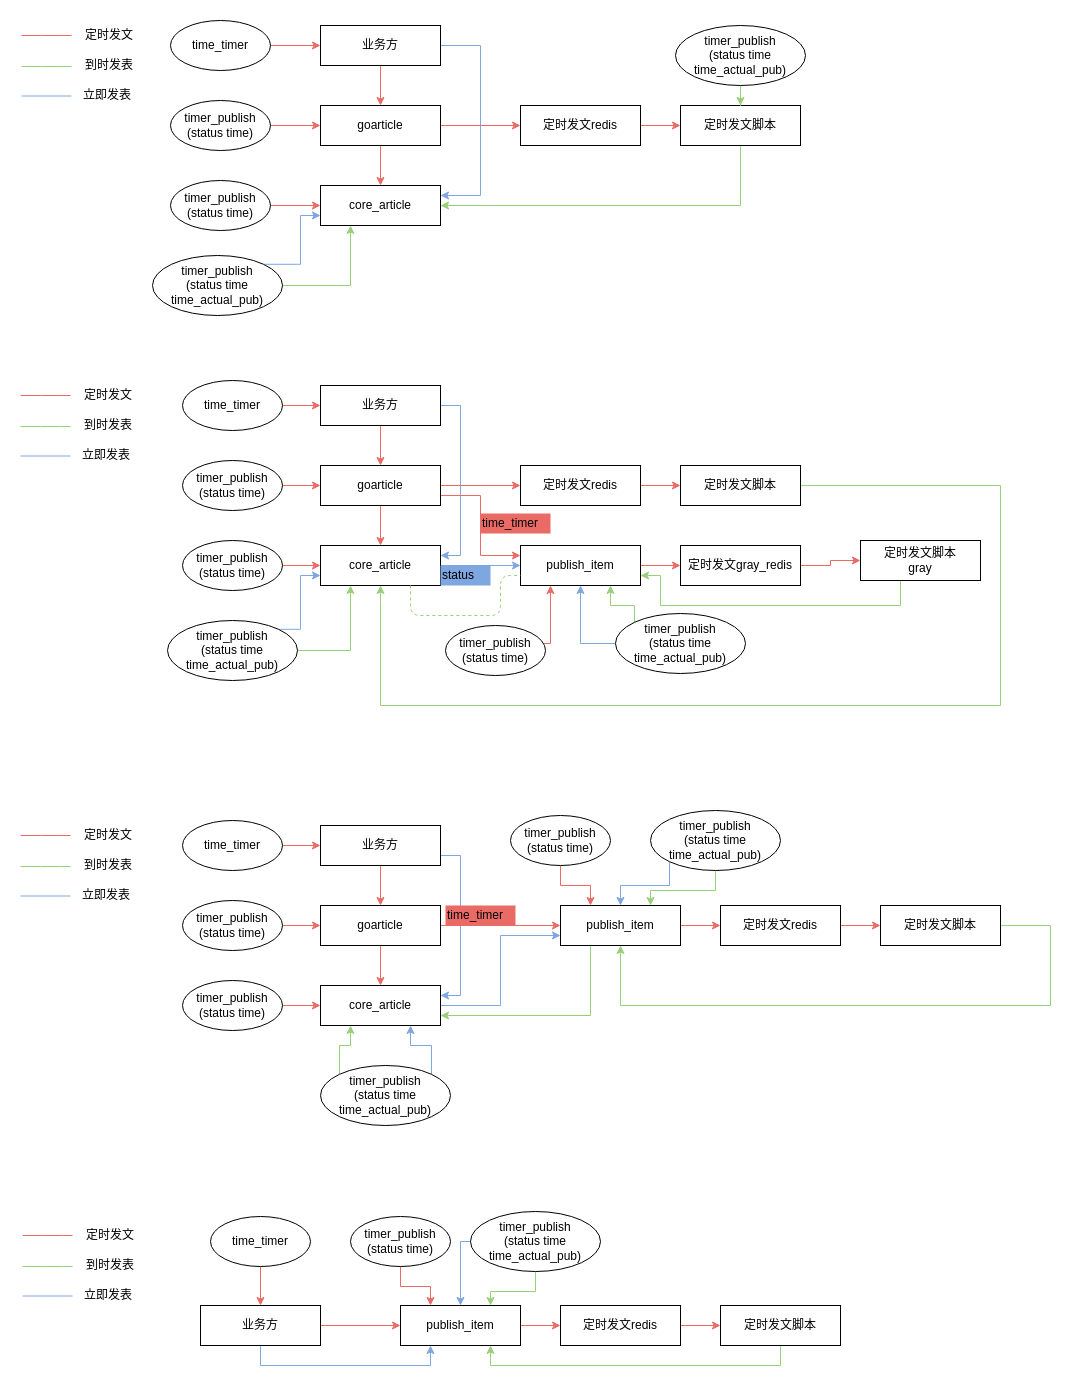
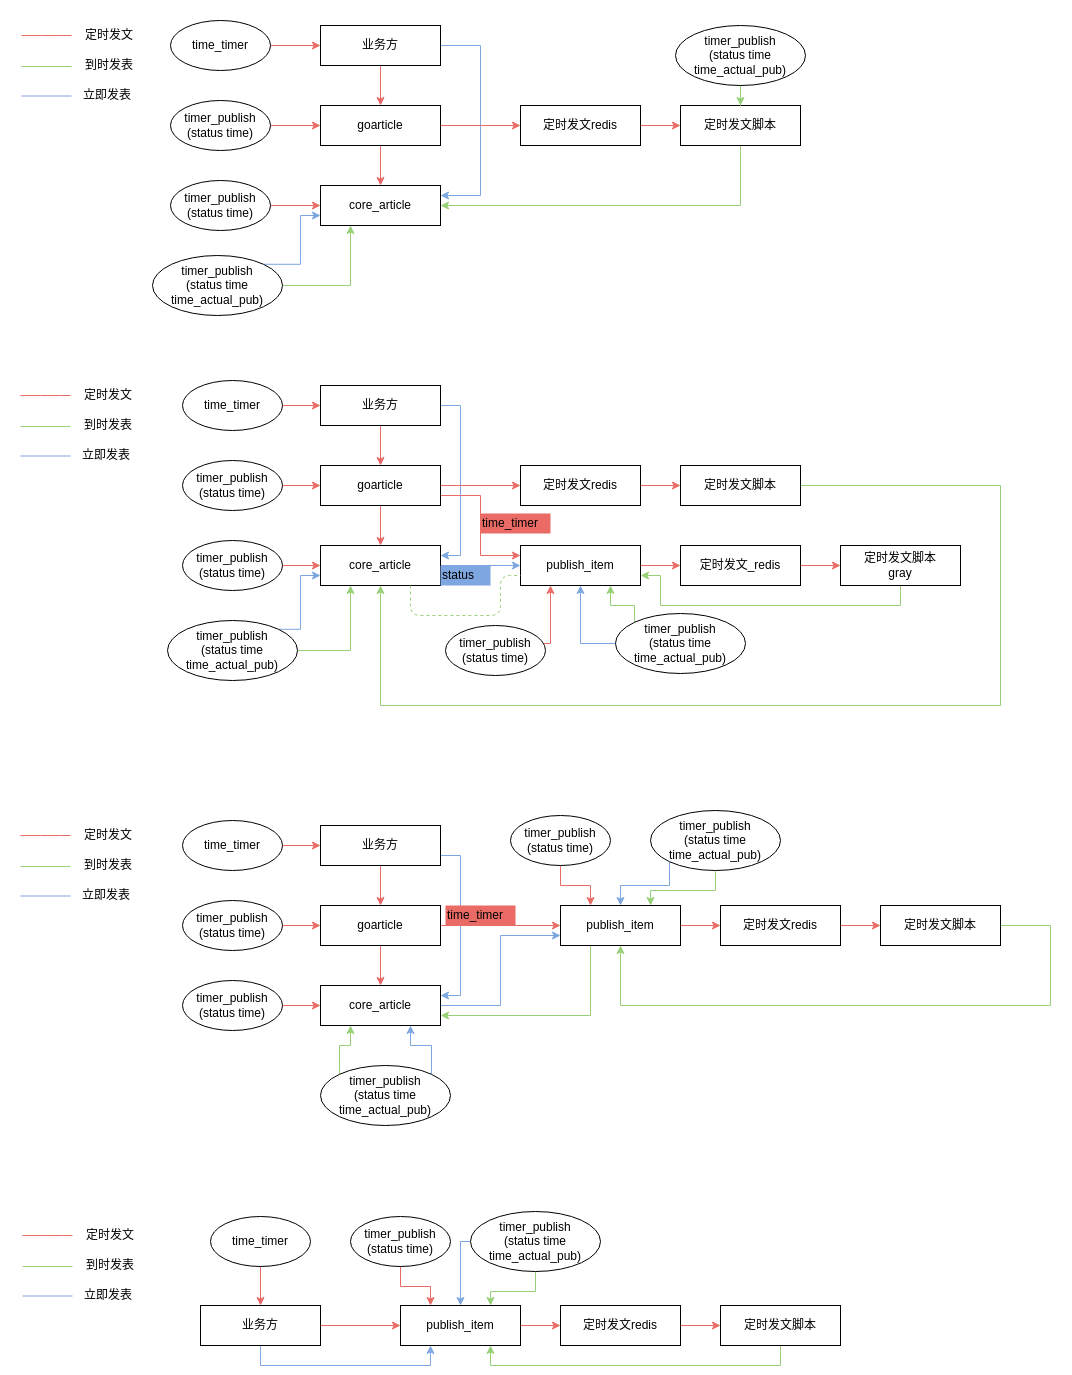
node "定时发文脚本 gray": moved (921, 561) -> (901, 566)
node "定时发文gray_redis": label "定时发文gray_redis" -> "定时发文_redis"
